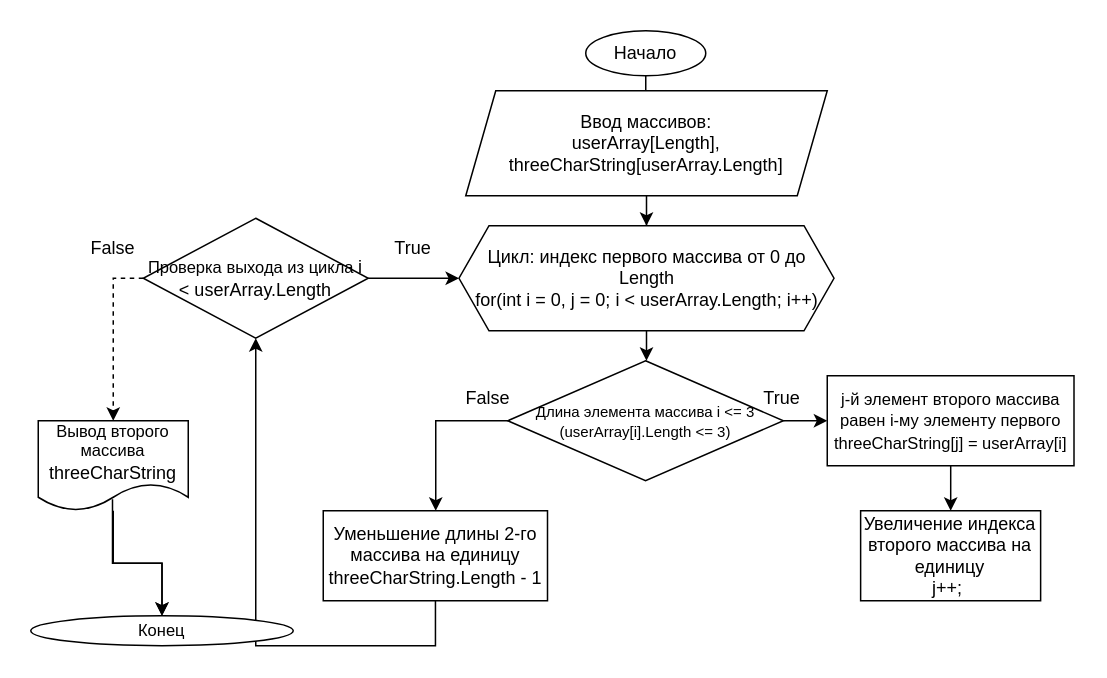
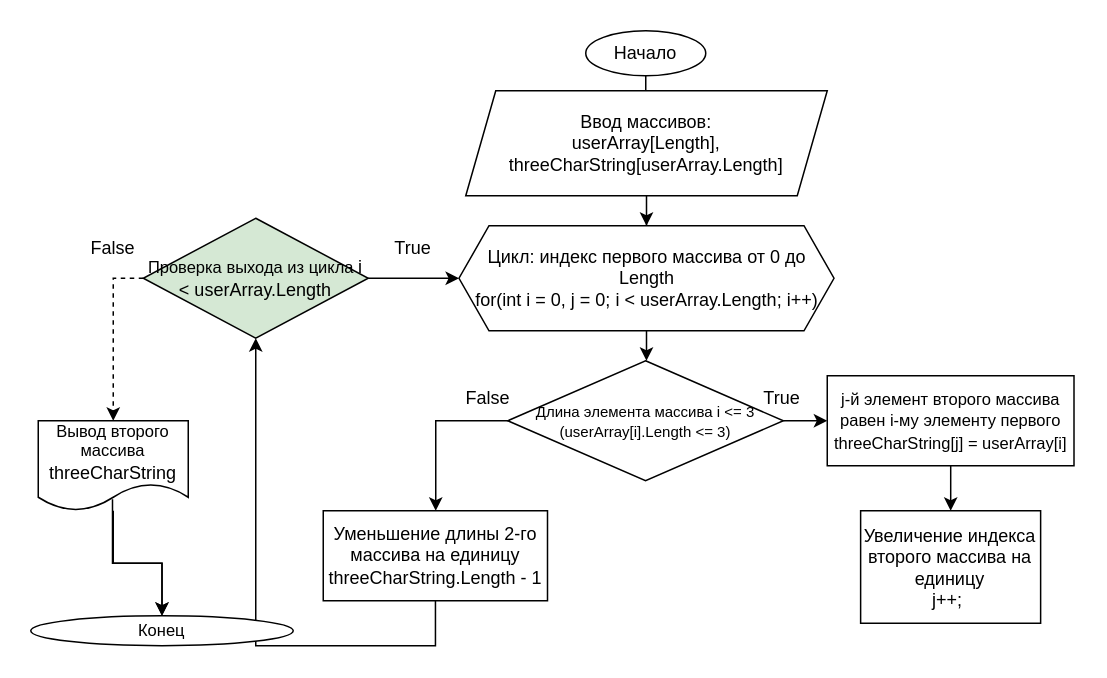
node "Проверка выхода из цикла i < userArray.Length": fillcolor #ffffff -> #d5e8d4
node "Увеличение индекса второго массива на единицу j++;": size 180x90 -> 180x113
